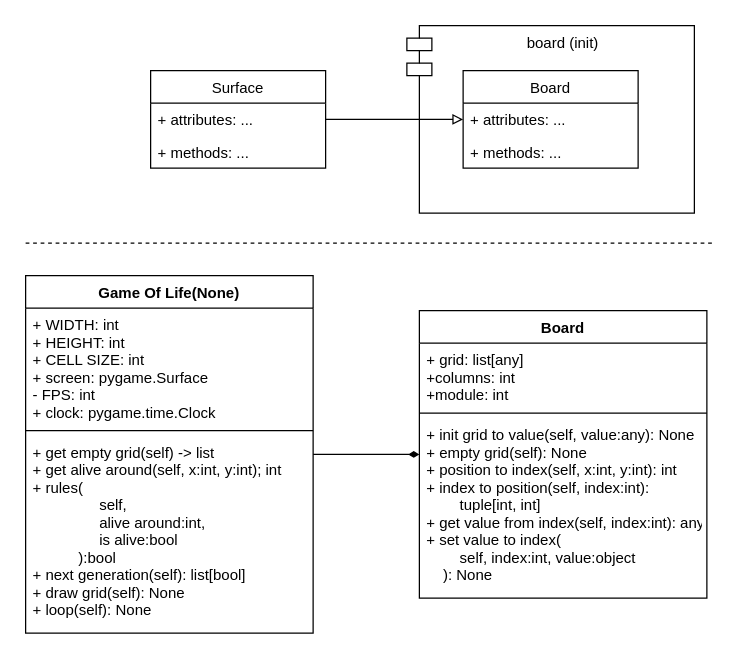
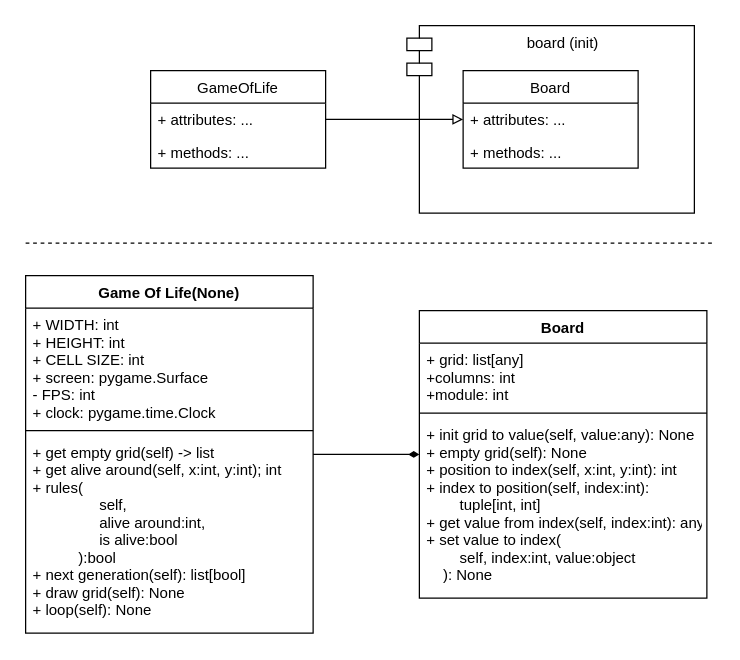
node "Surface": label "Surface" -> "GameOfLife"
